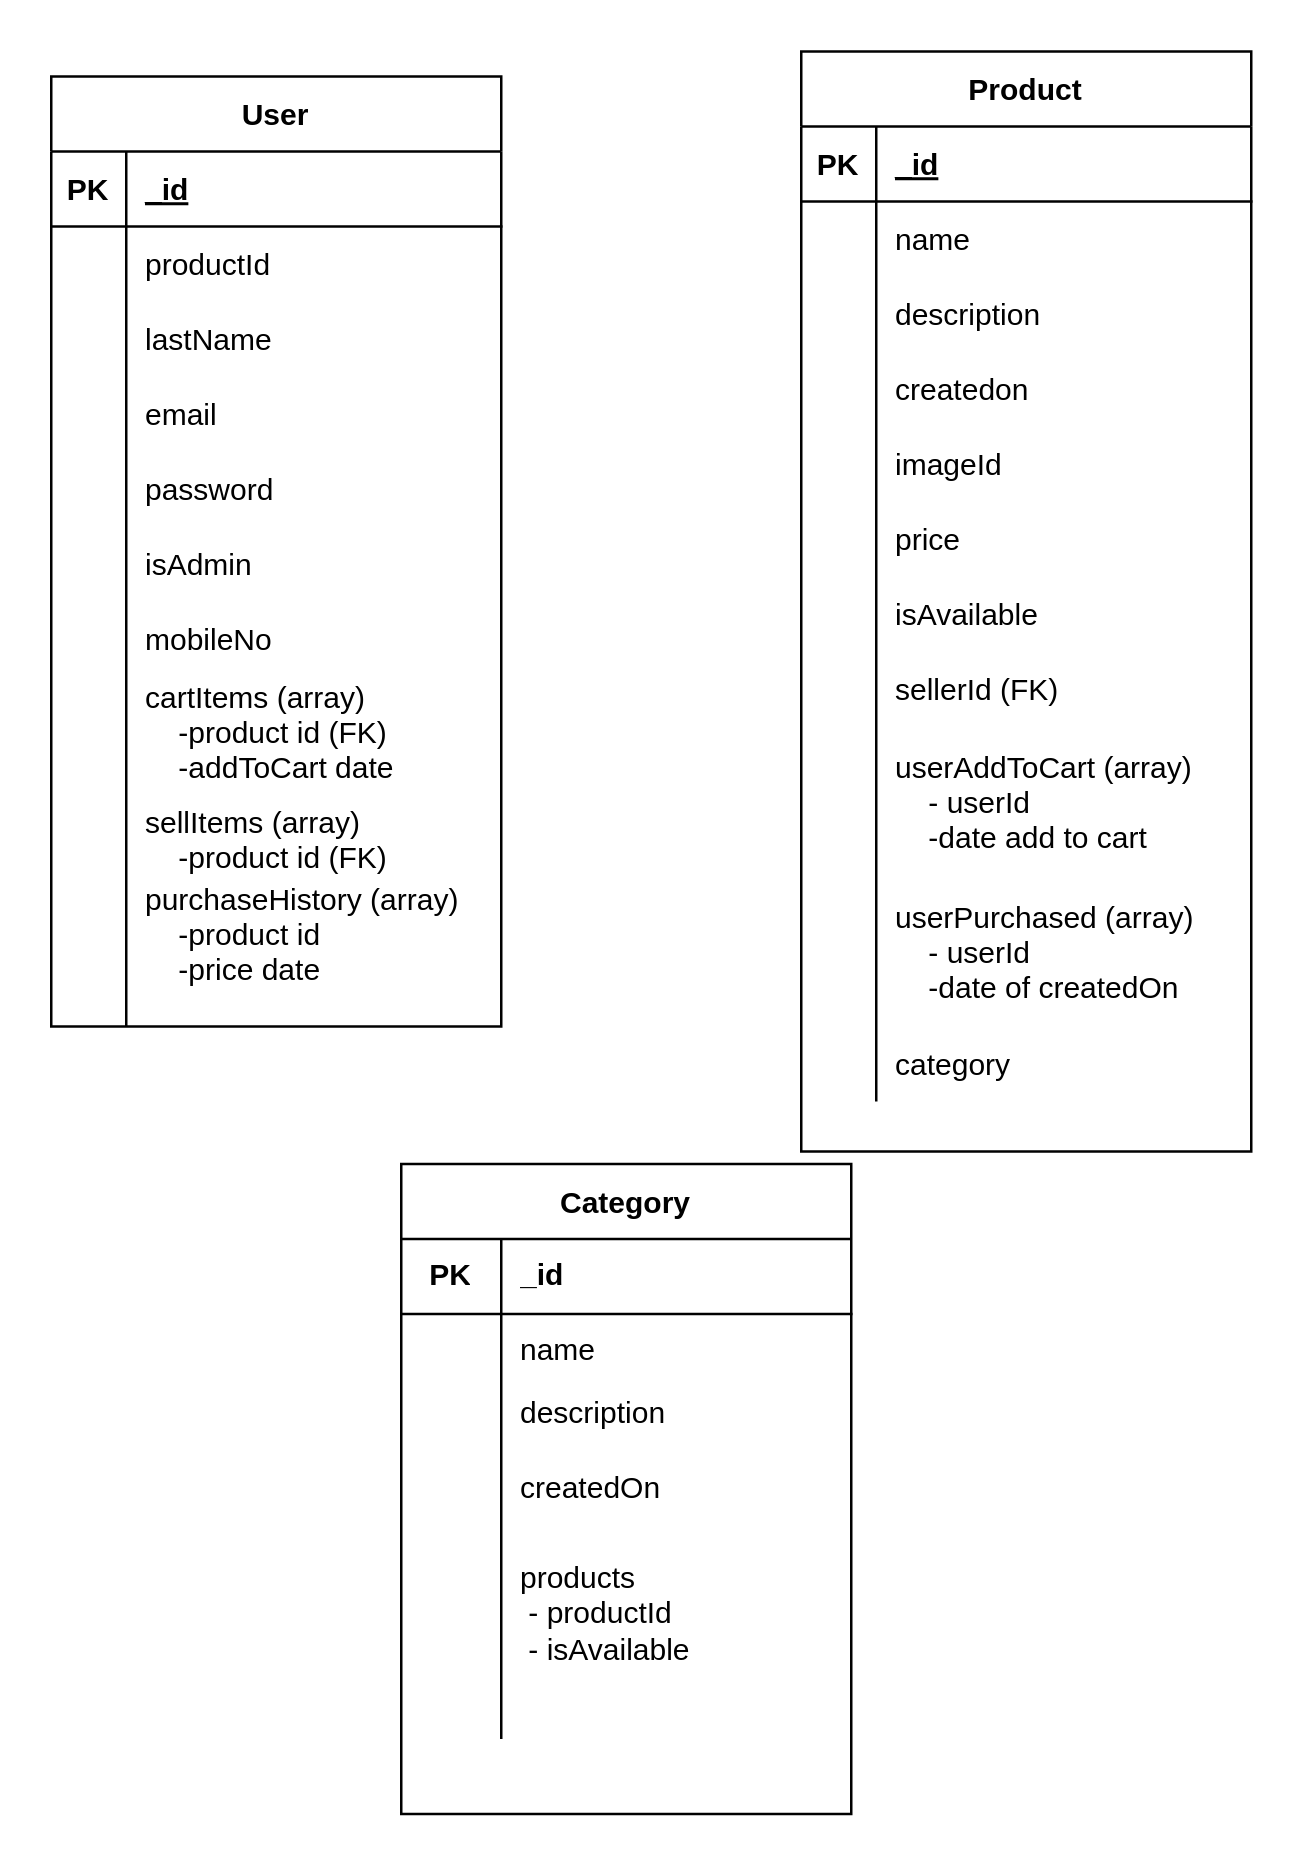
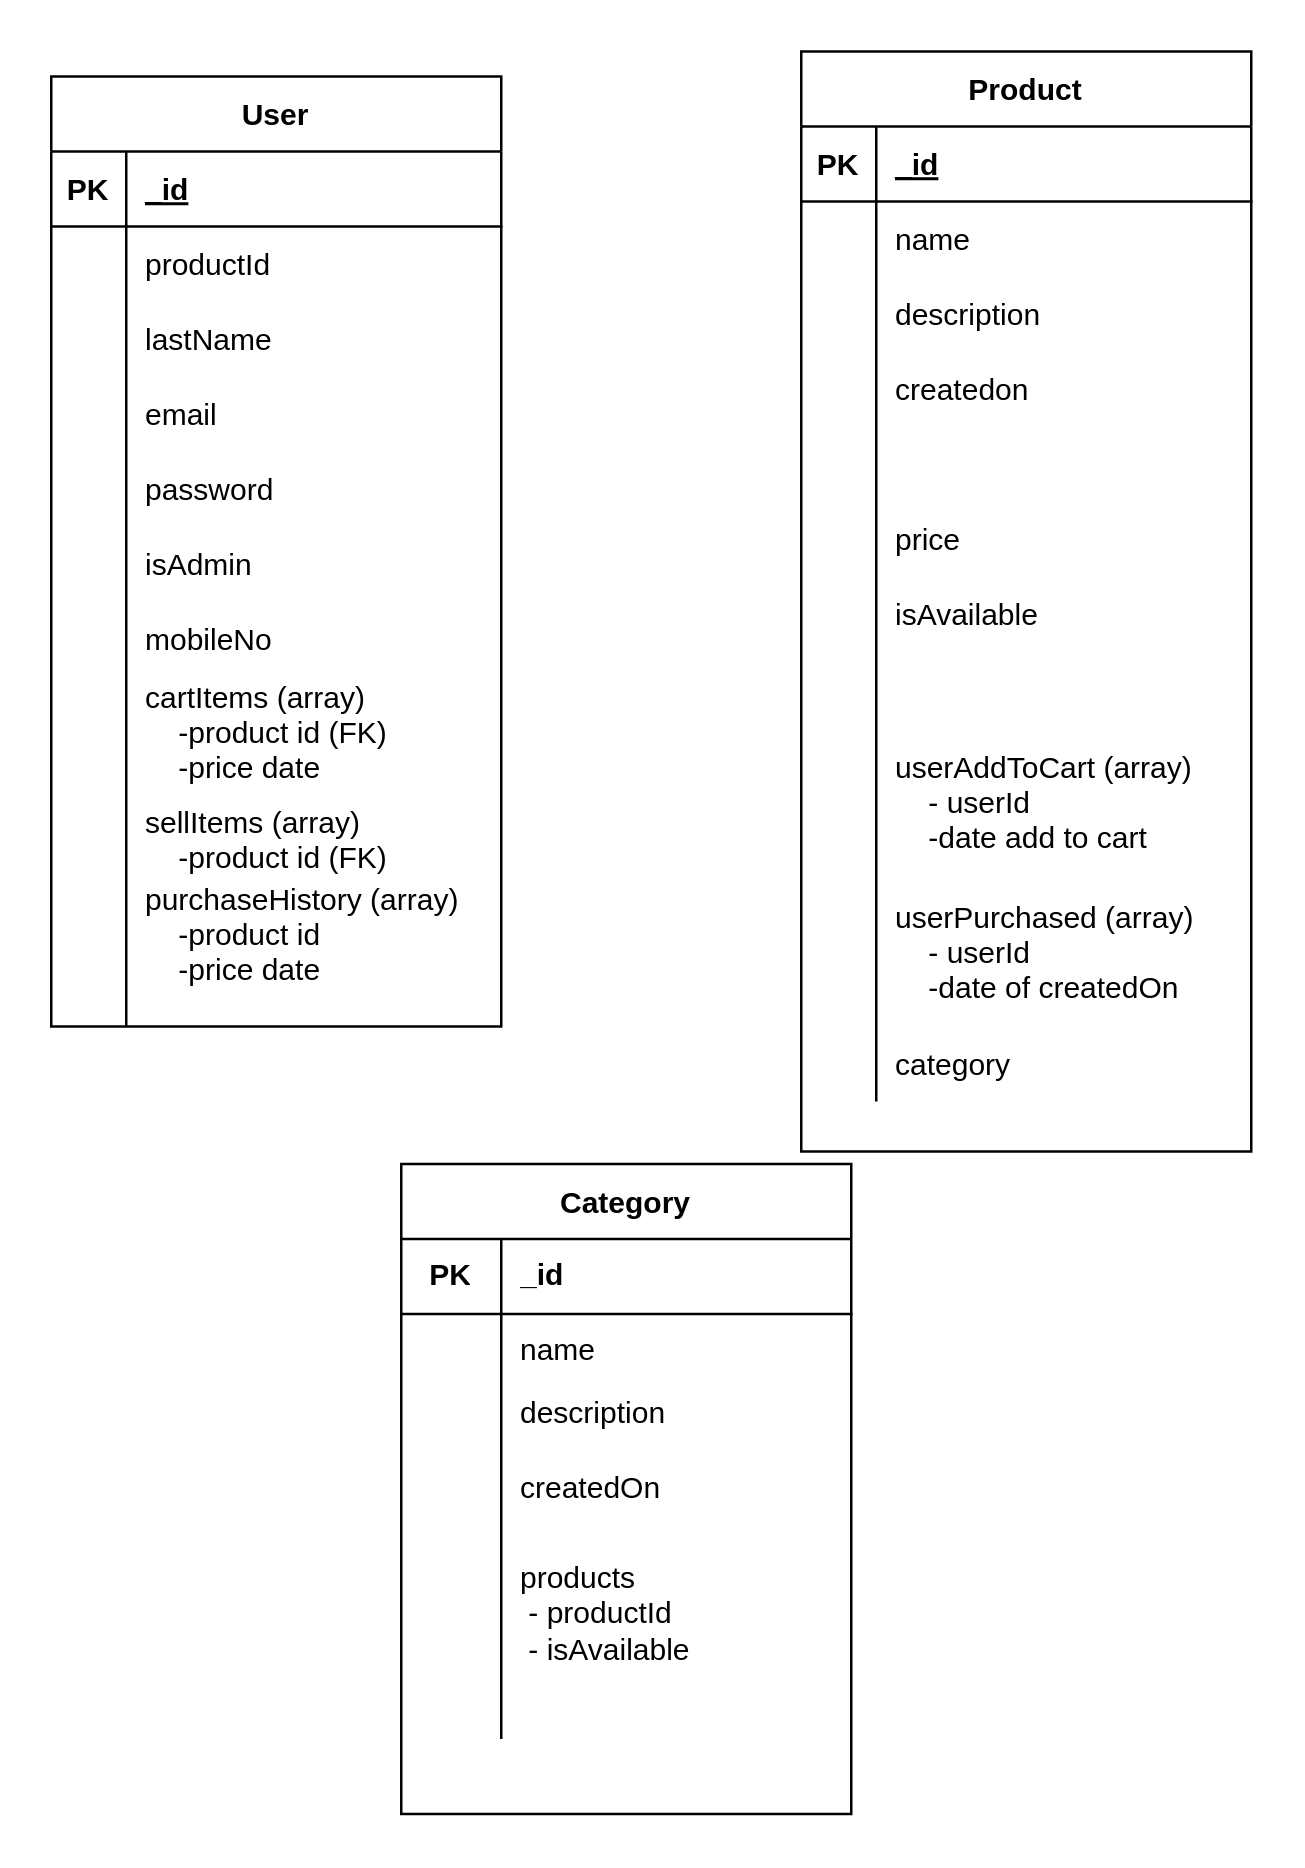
node "imageId": removed
node "sellerId (FK)": removed
node "cartItems (array) -product id (FK) -addToCart date": label "cartItems (array) -product id (FK) -addToCart date" -> "cartItems (array) -product id (FK) -price date"
